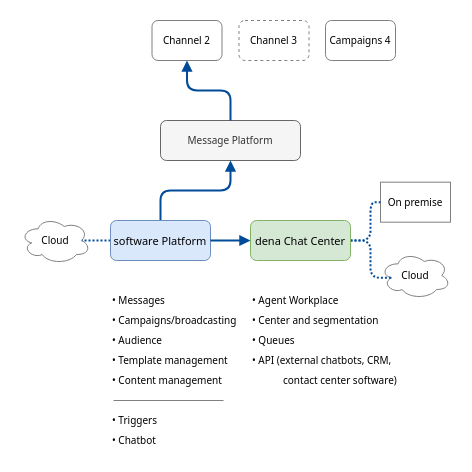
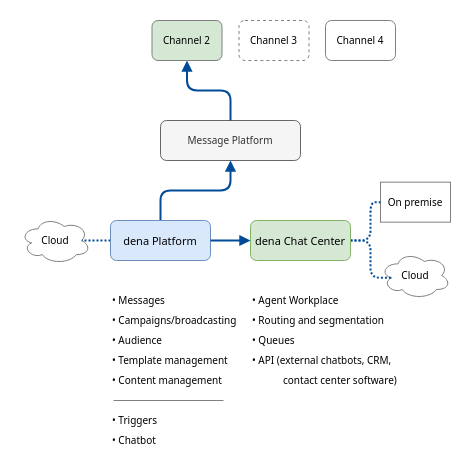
node "Channel 2": fillcolor #ffffff -> #d5e8d4
node "Campaigns 4": label "Campaigns 4" -> "Channel 4"
node "software Platform": label "software Platform" -> "dena Platform"
node "• Center and segmentation": label "• Center and segmentation" -> "• Routing and segmentation"
